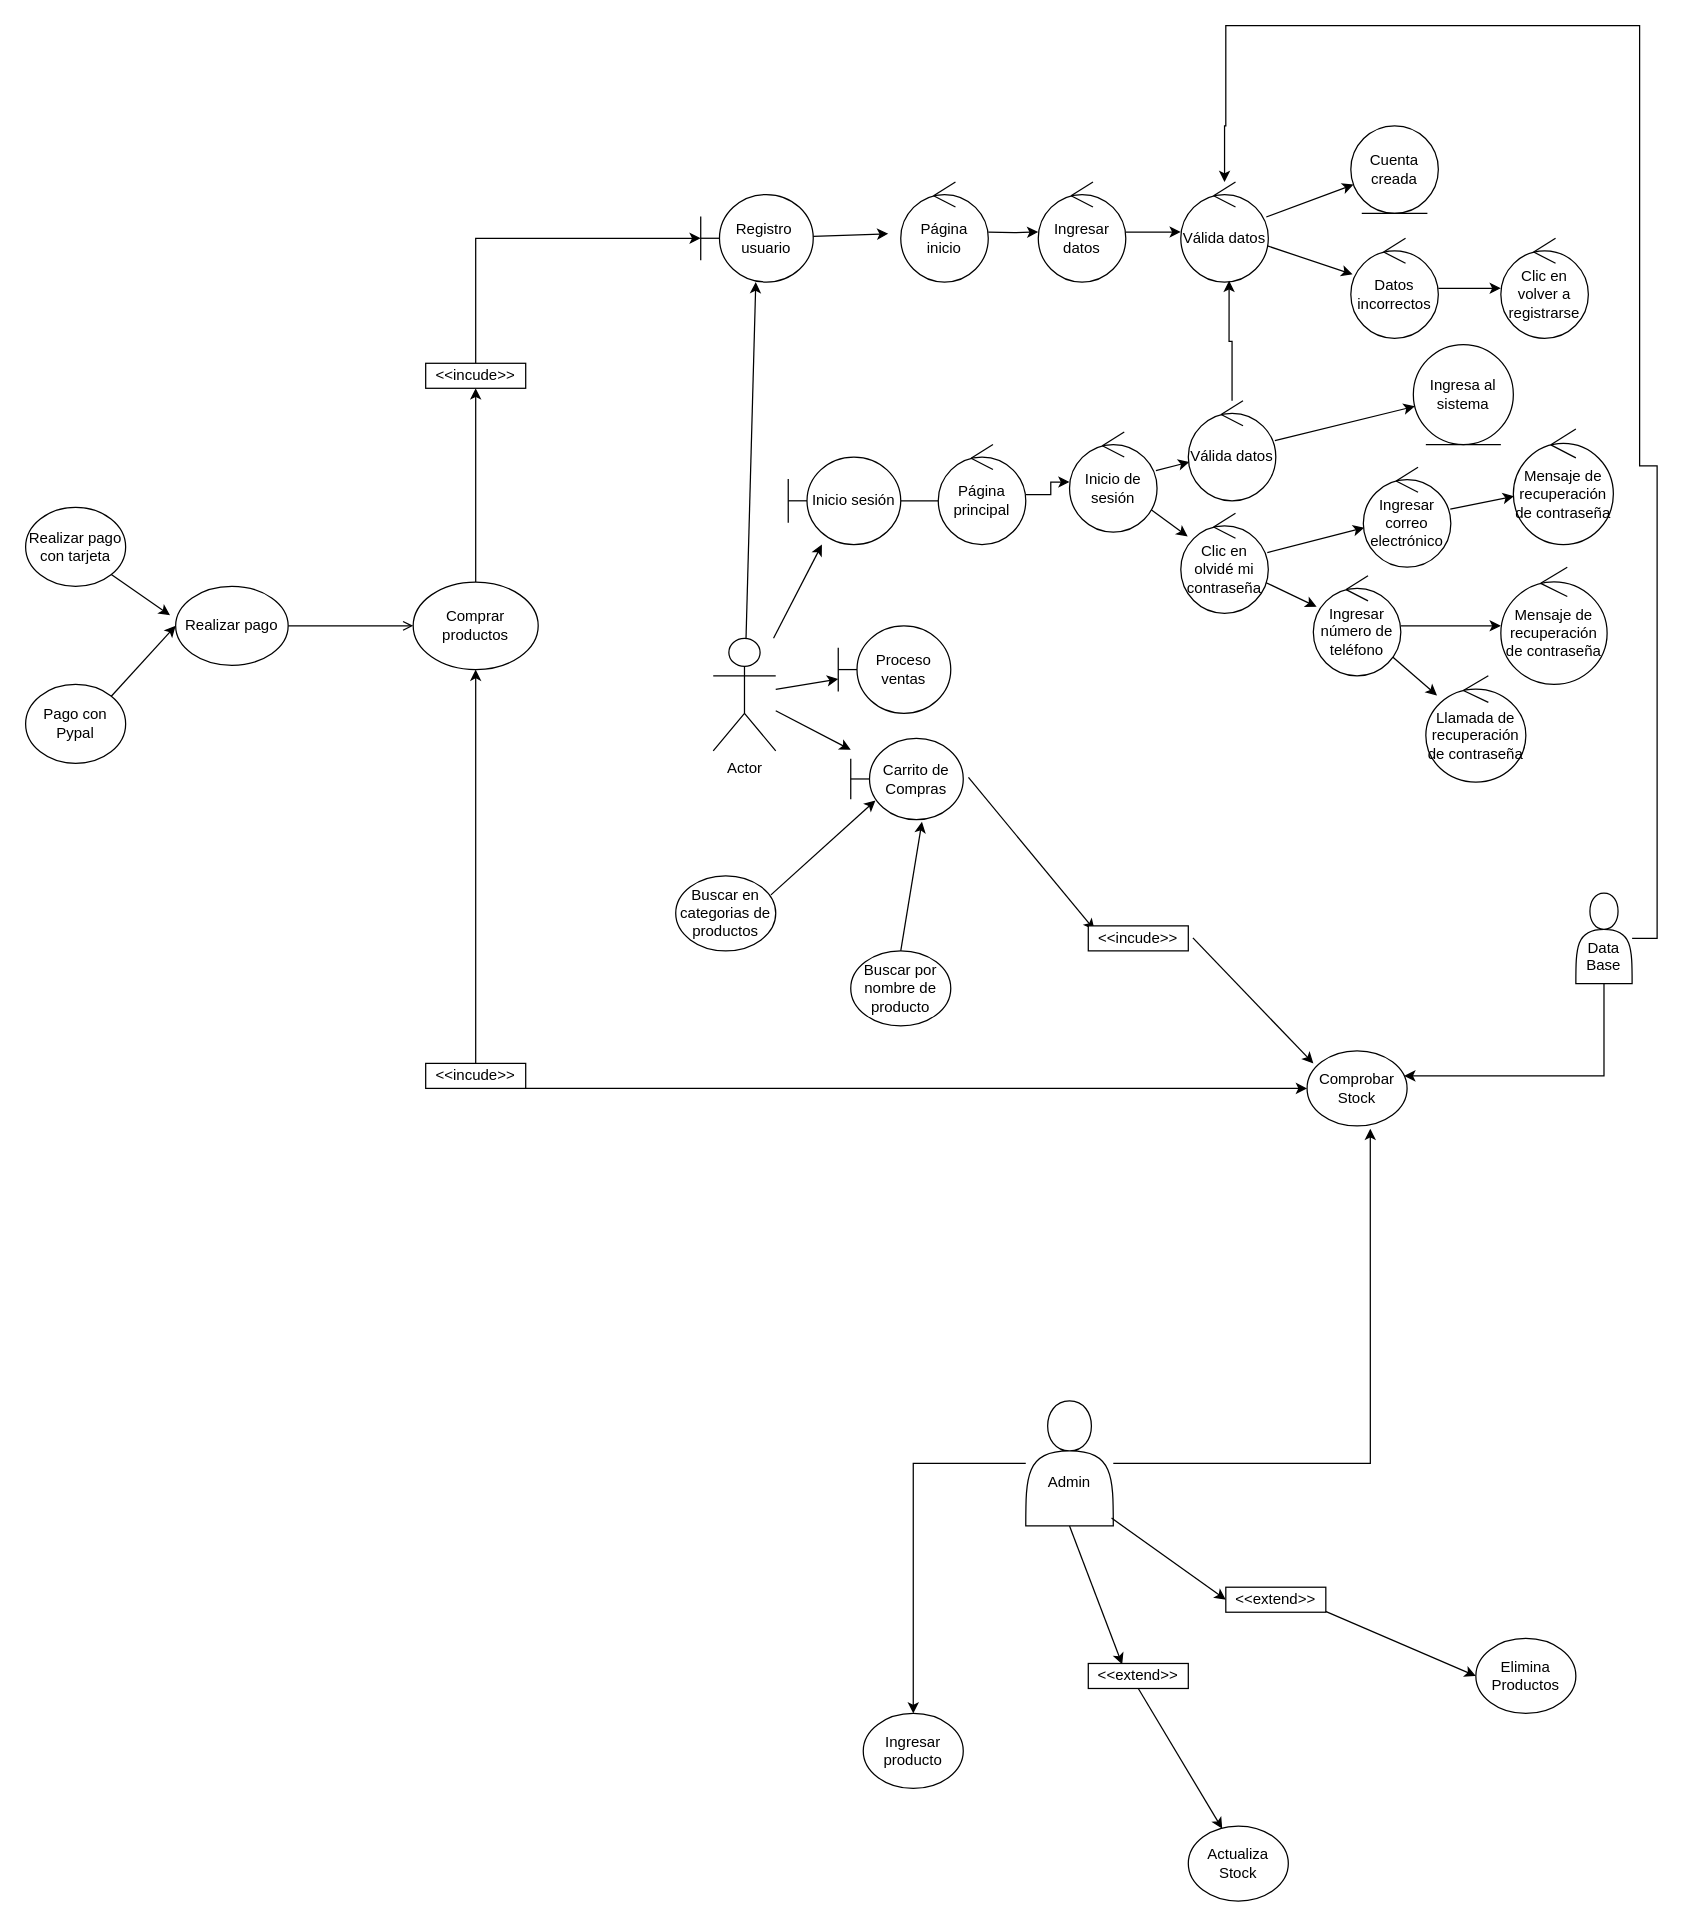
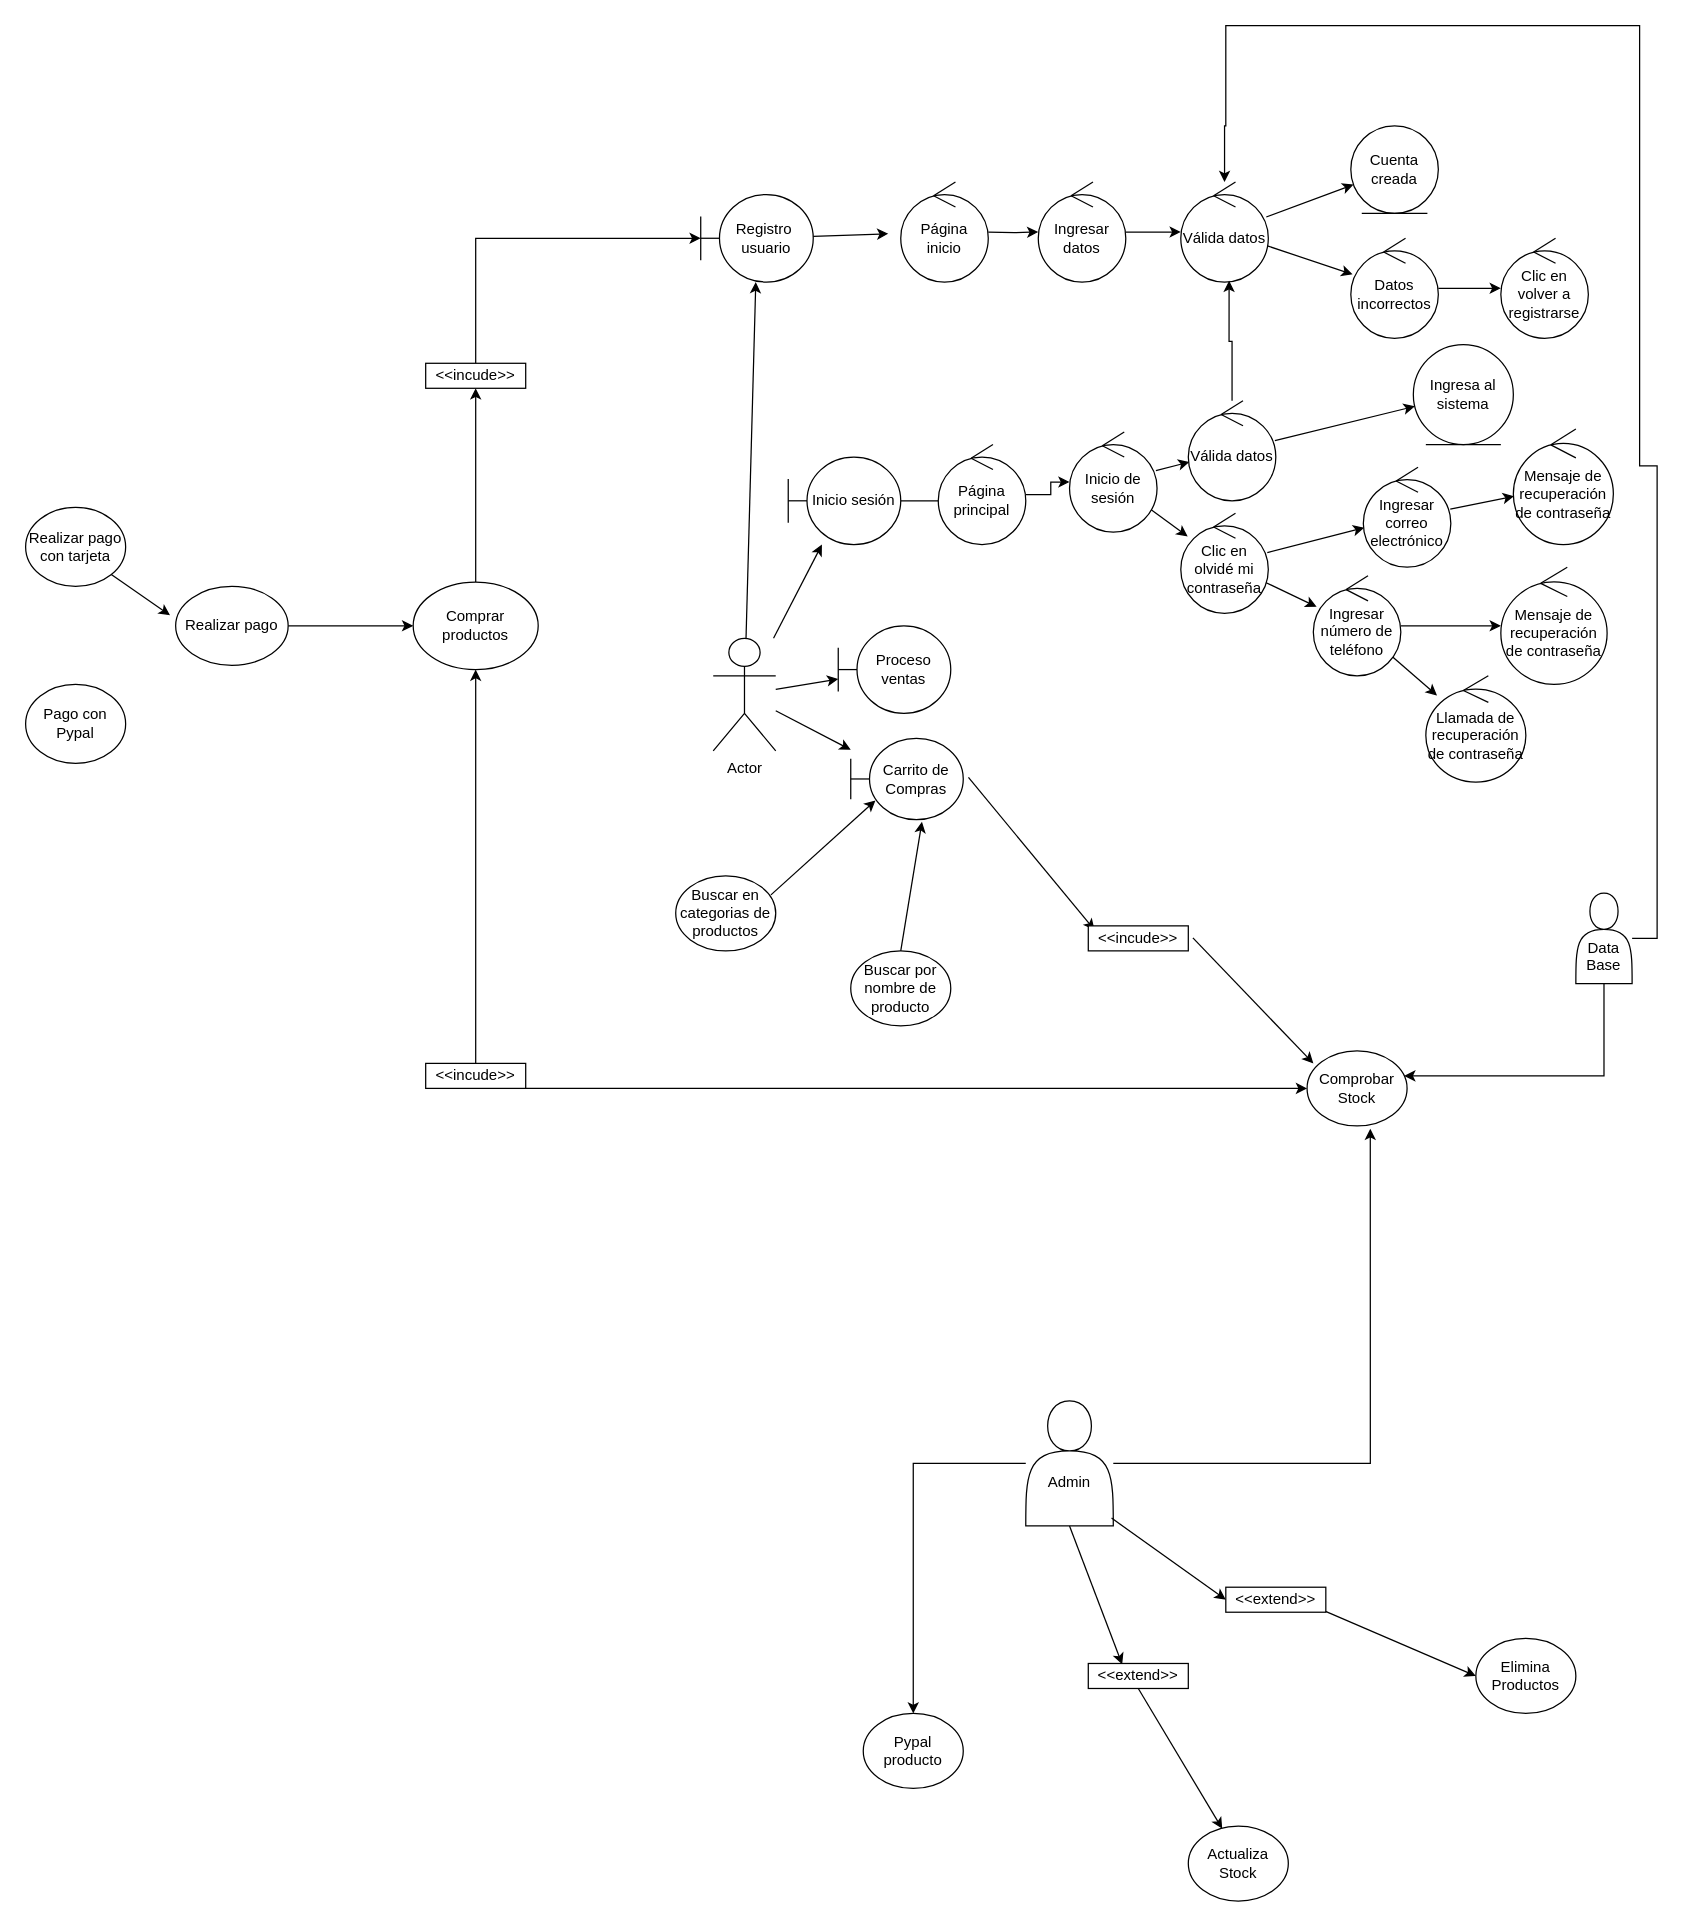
edge "Realizar pago" -> "Comprar productos": arrowhead open -> classic
edge "Pago con Pypal" -> "Realizar pago": removed
node "Ingresar producto": label "Ingresar producto" -> "Pypal producto"
